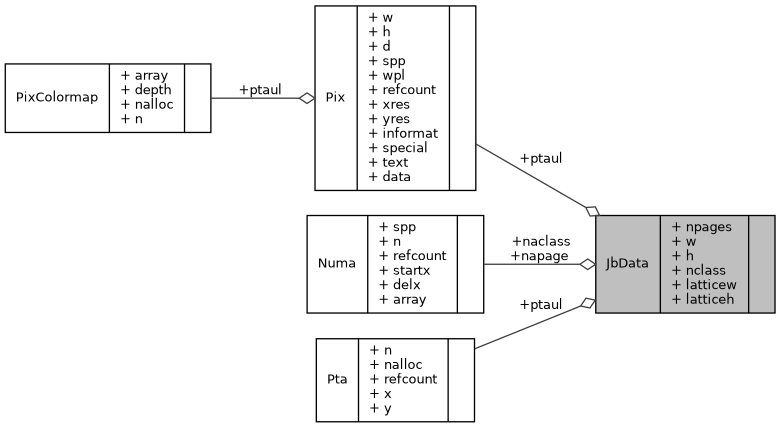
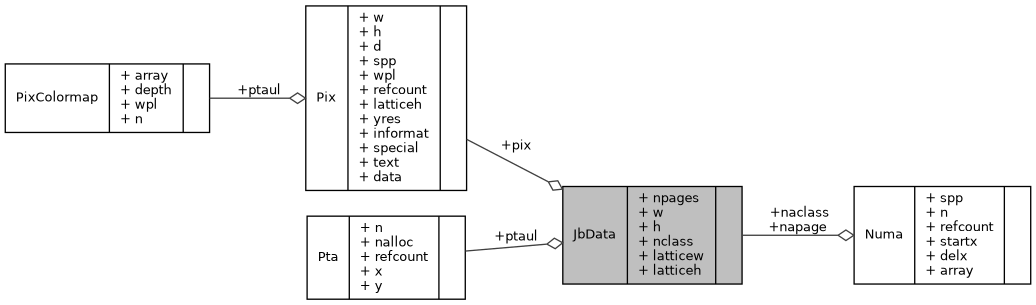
node "PixColormap": text "+ nalloc" -> "+ wpl"
node "Pix": text "+ xres" -> "+ latticeh"
edge "Pix" -> "JbData": label " +ptaul" -> " +pix"
edge "Numa" -> "JbData": reversed
